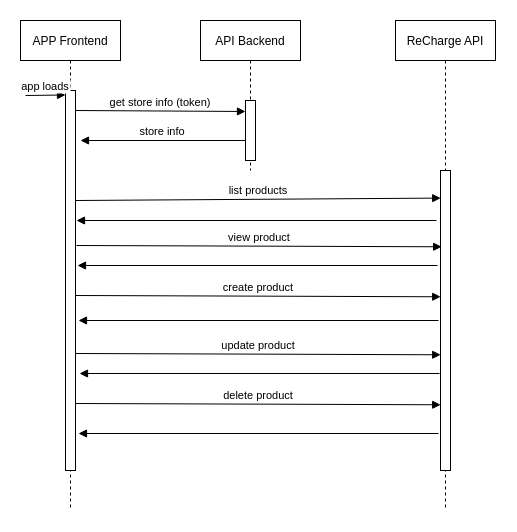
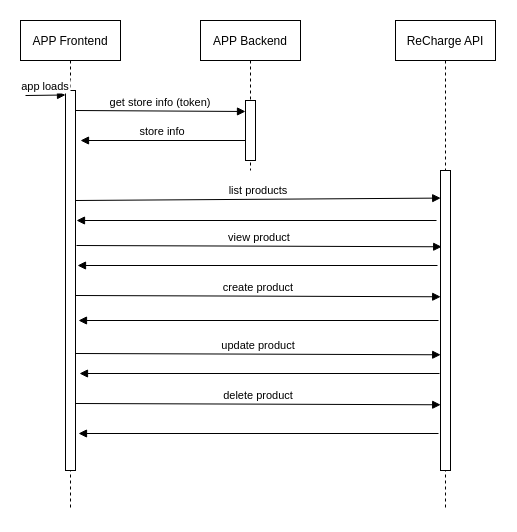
node "API Backend": label "API Backend" -> "APP Backend"
